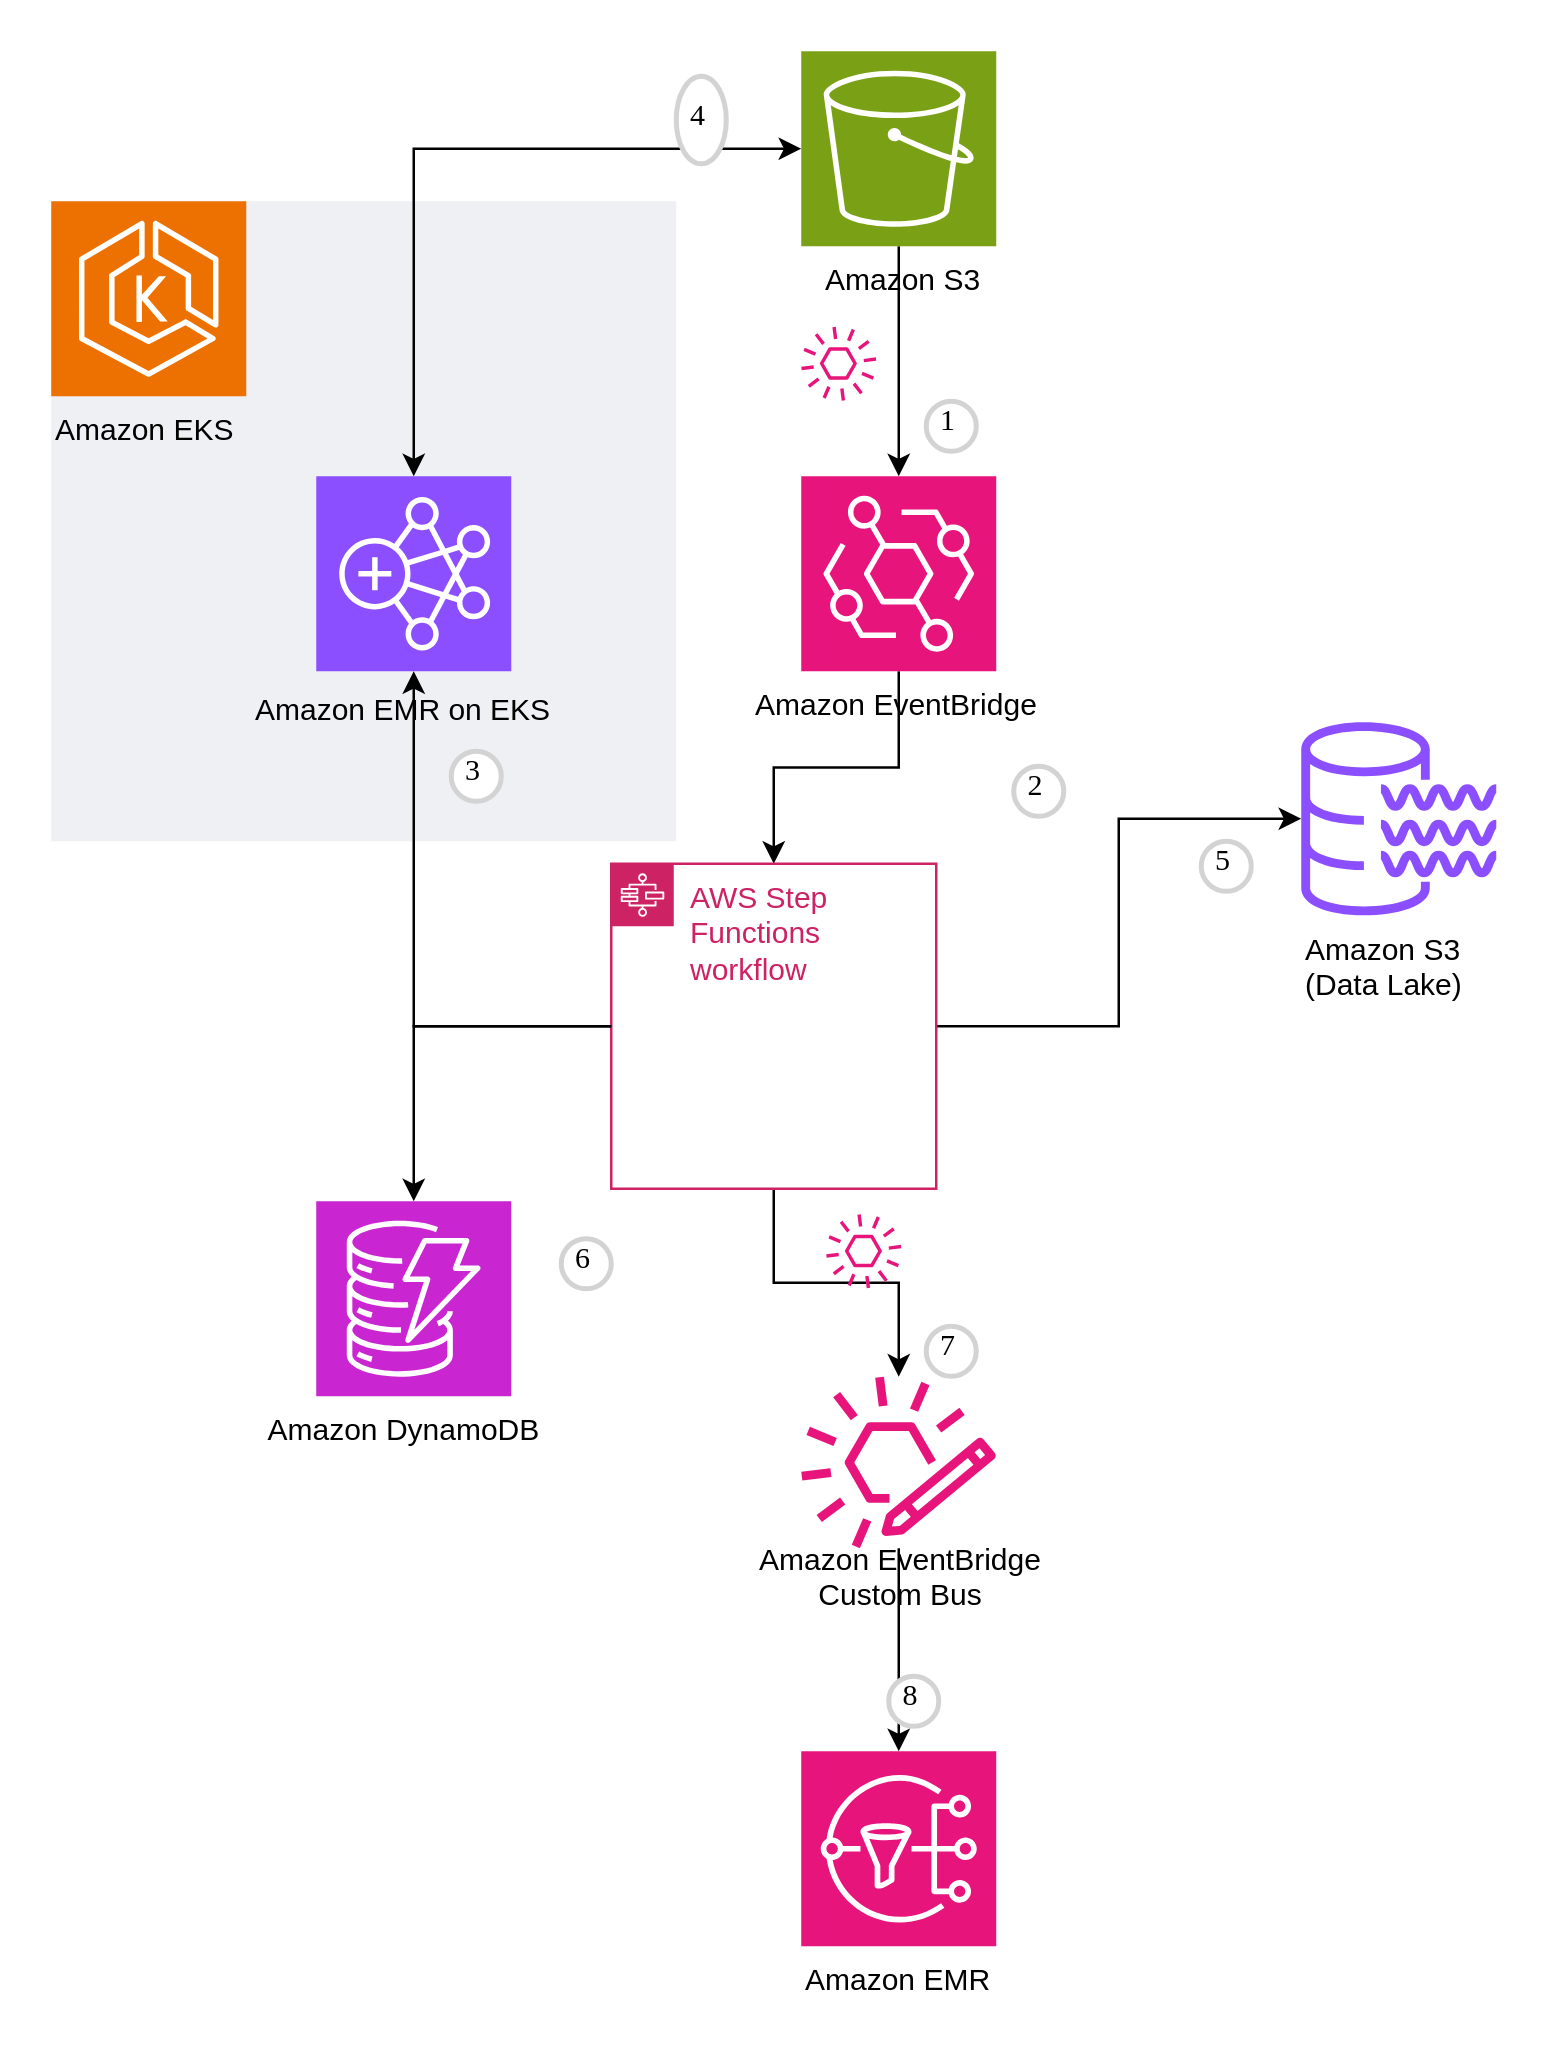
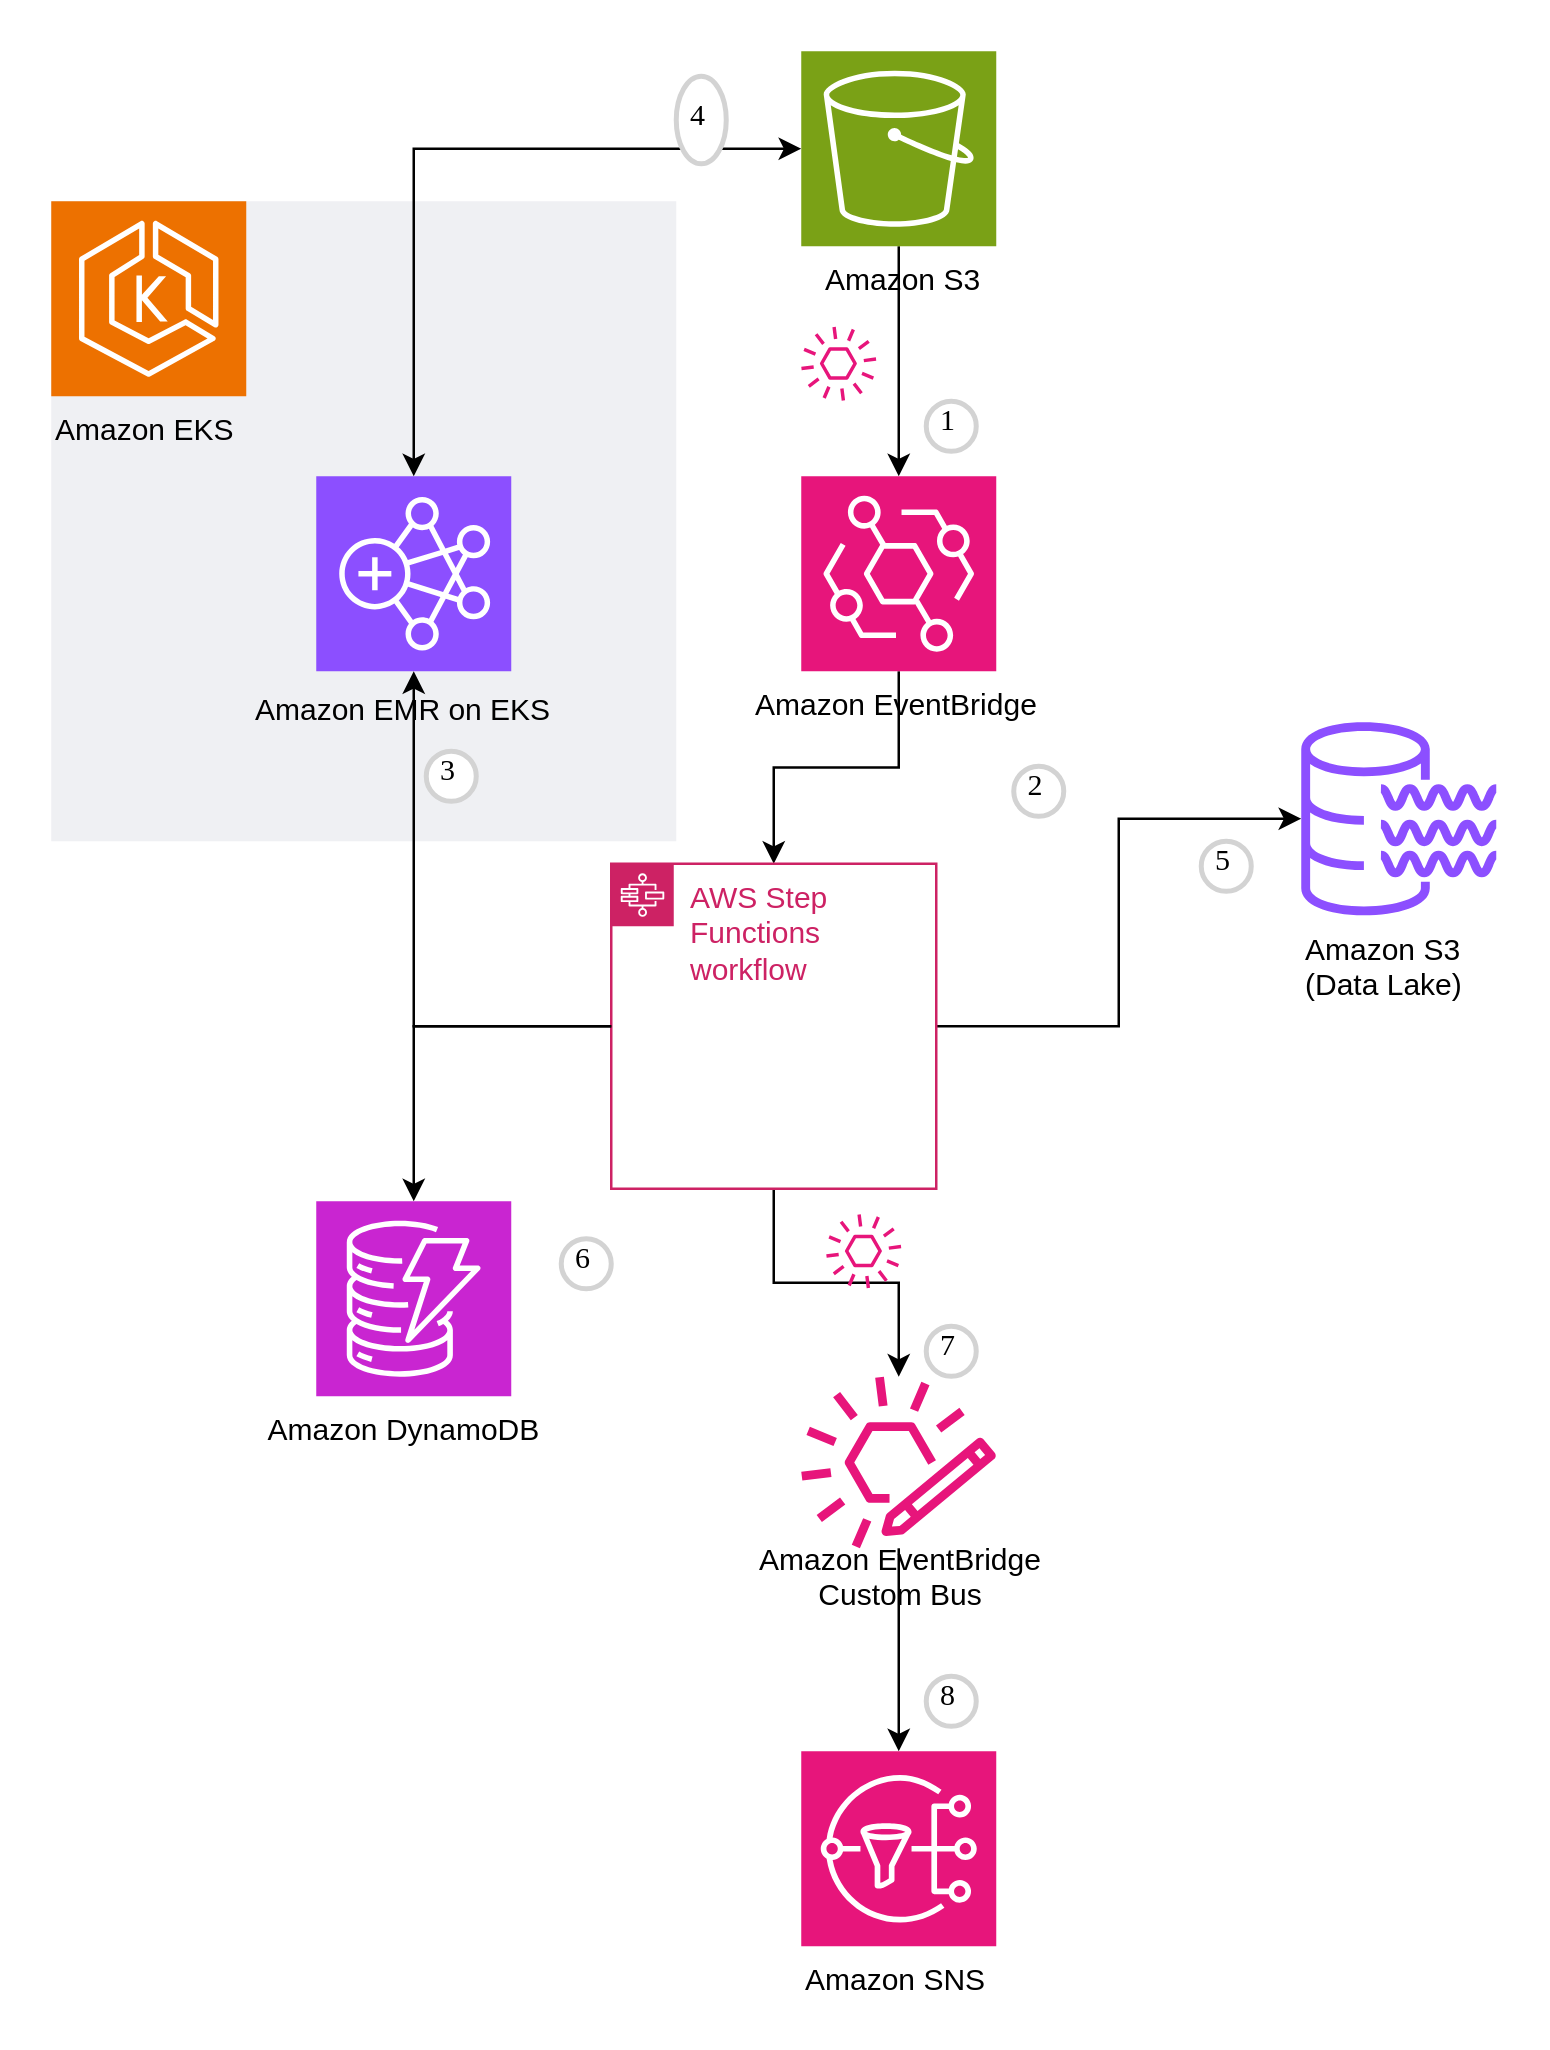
node "3": moved (476, 776) -> (451, 776)
node "8": moved (914, 1701) -> (951, 1701)
node "Amazon EMR": label "Amazon EMR" -> "Amazon SNS"
